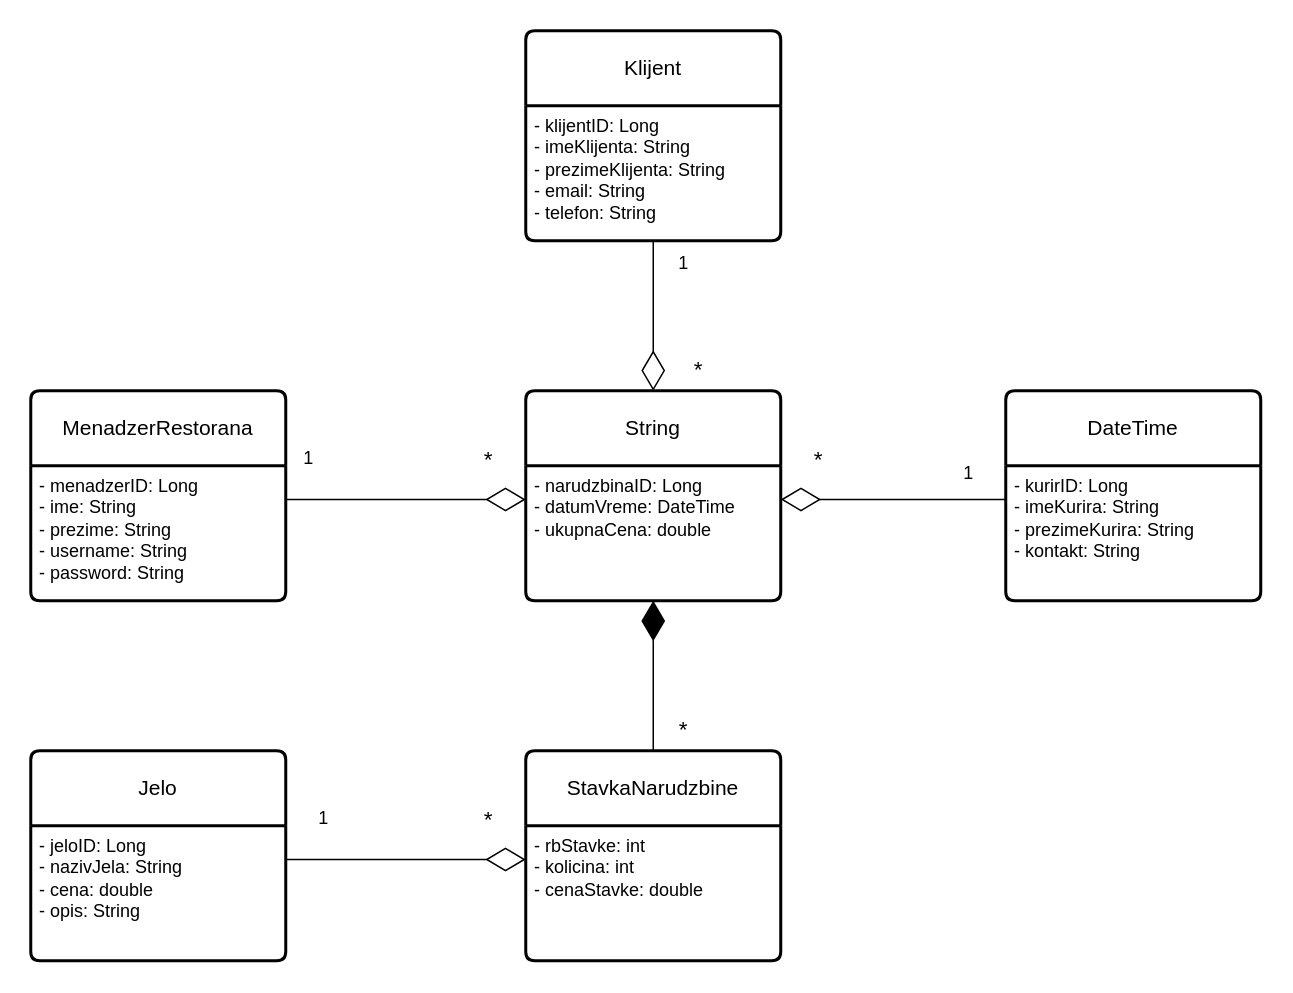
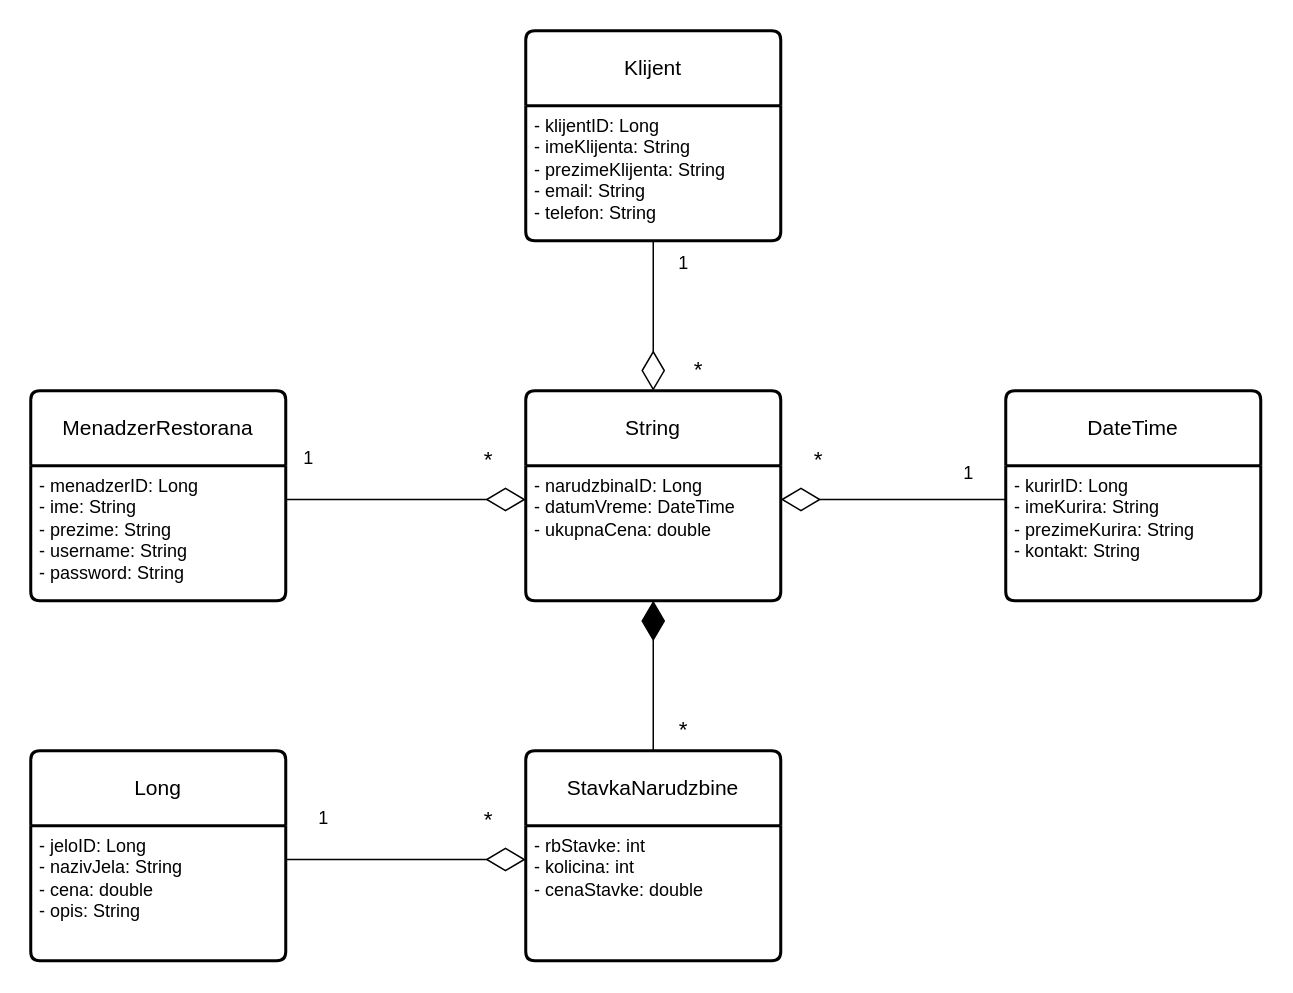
node "Jelo": label "Jelo" -> "Long"
